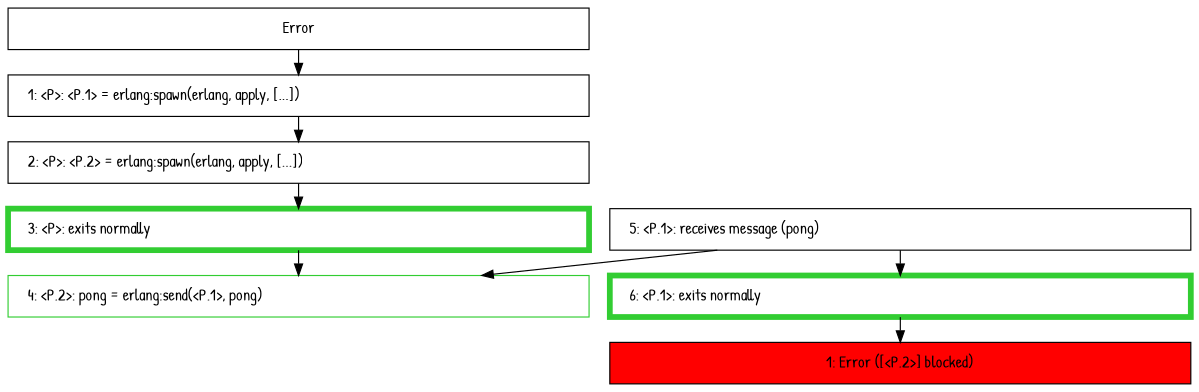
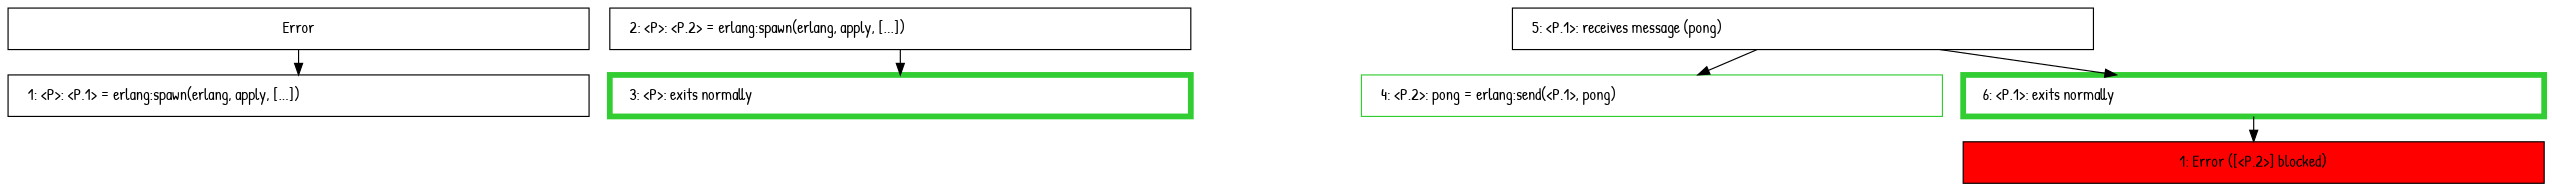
edge "1: <P>: <P.1> = erlang:spawn(erlang, apply, [...])" -> "2: <P>: <P.2> = erlang:spawn(erlang, apply, [...])": removed
edge "3: <P>: exits normally" -> "4: <P.2>: pong = erlang:send(<P.1>, pong)": removed
